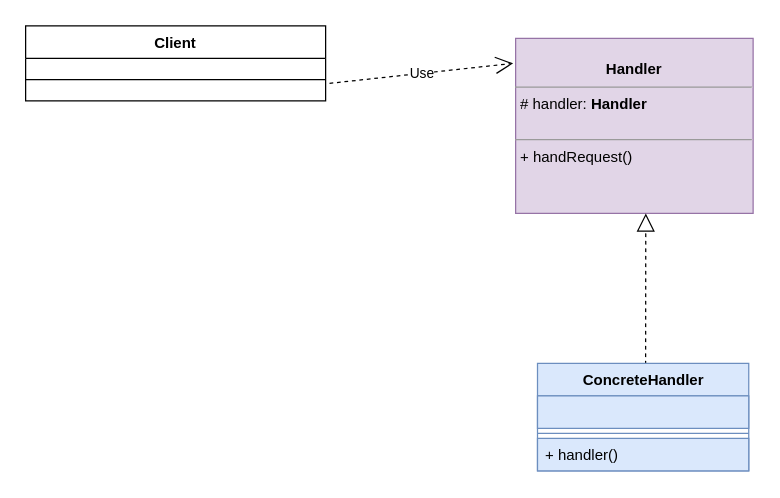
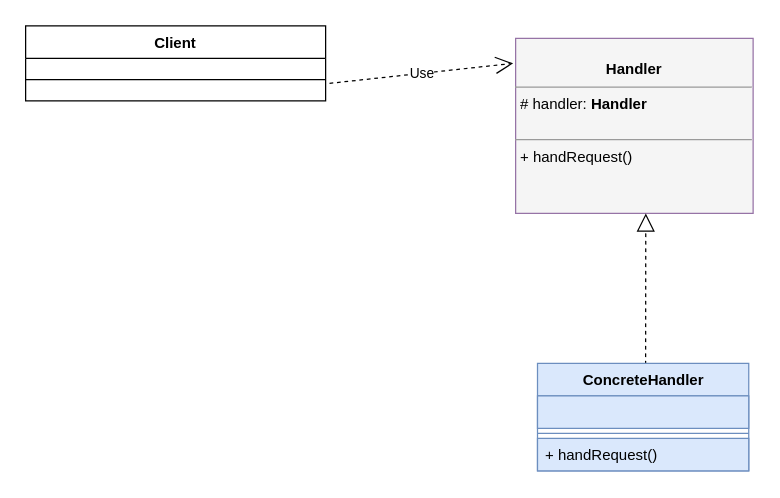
node "Handler # handler: Handler + handRequest()": fillcolor #e1d5e7 -> #f5f5f5
node "+ handler()": label "+ handler()" -> "+ handRequest()"
